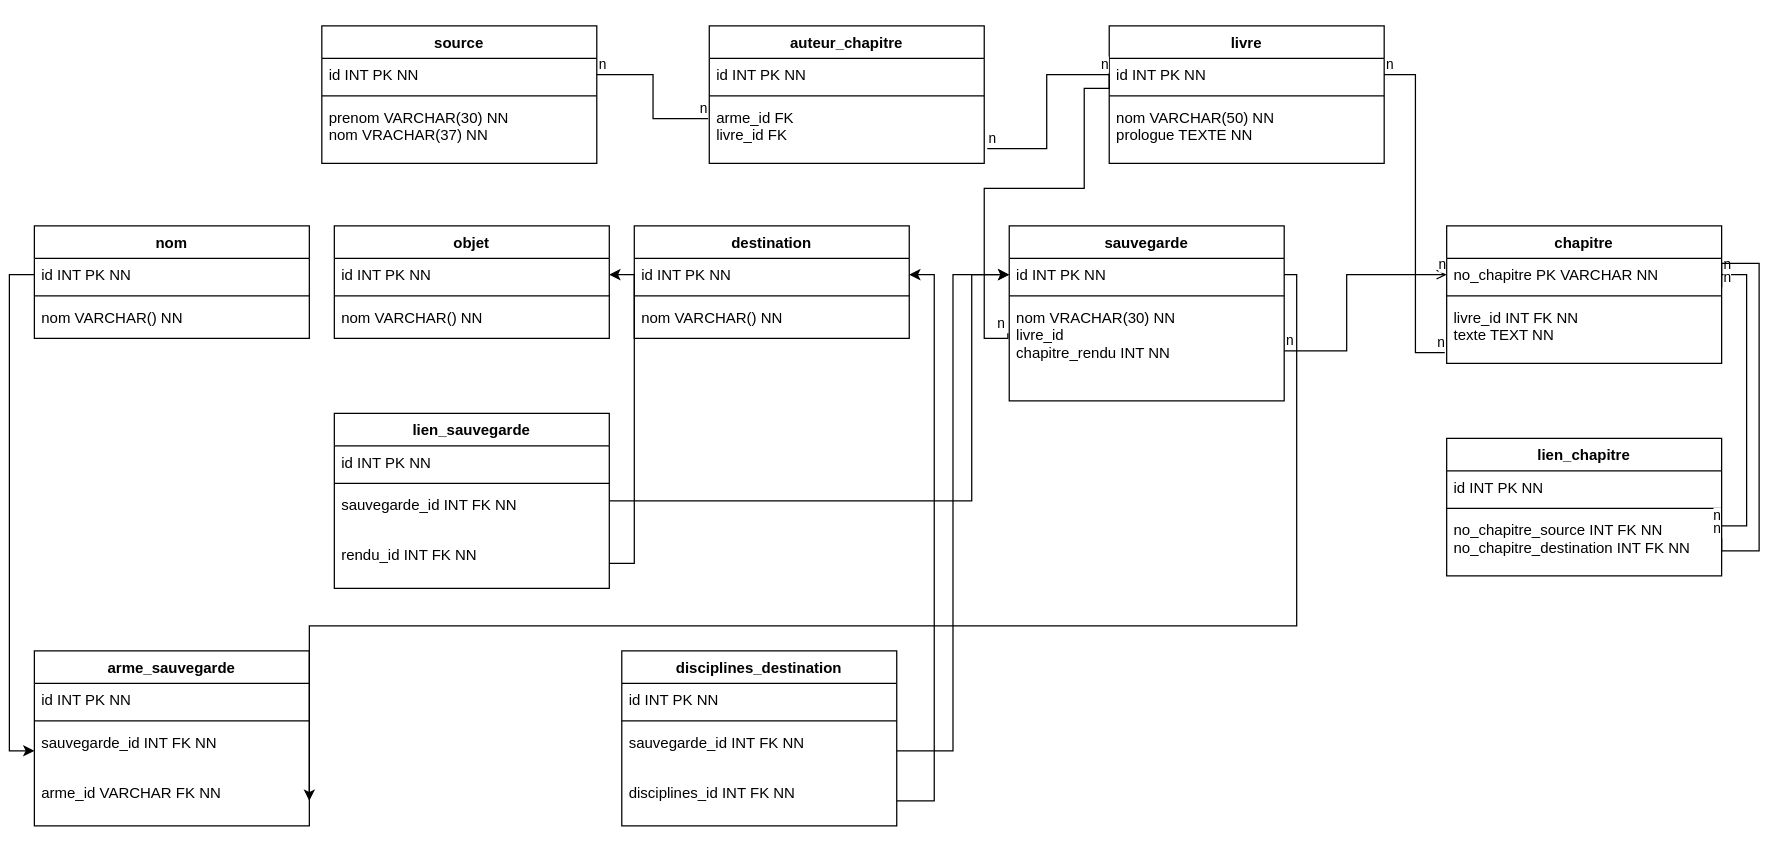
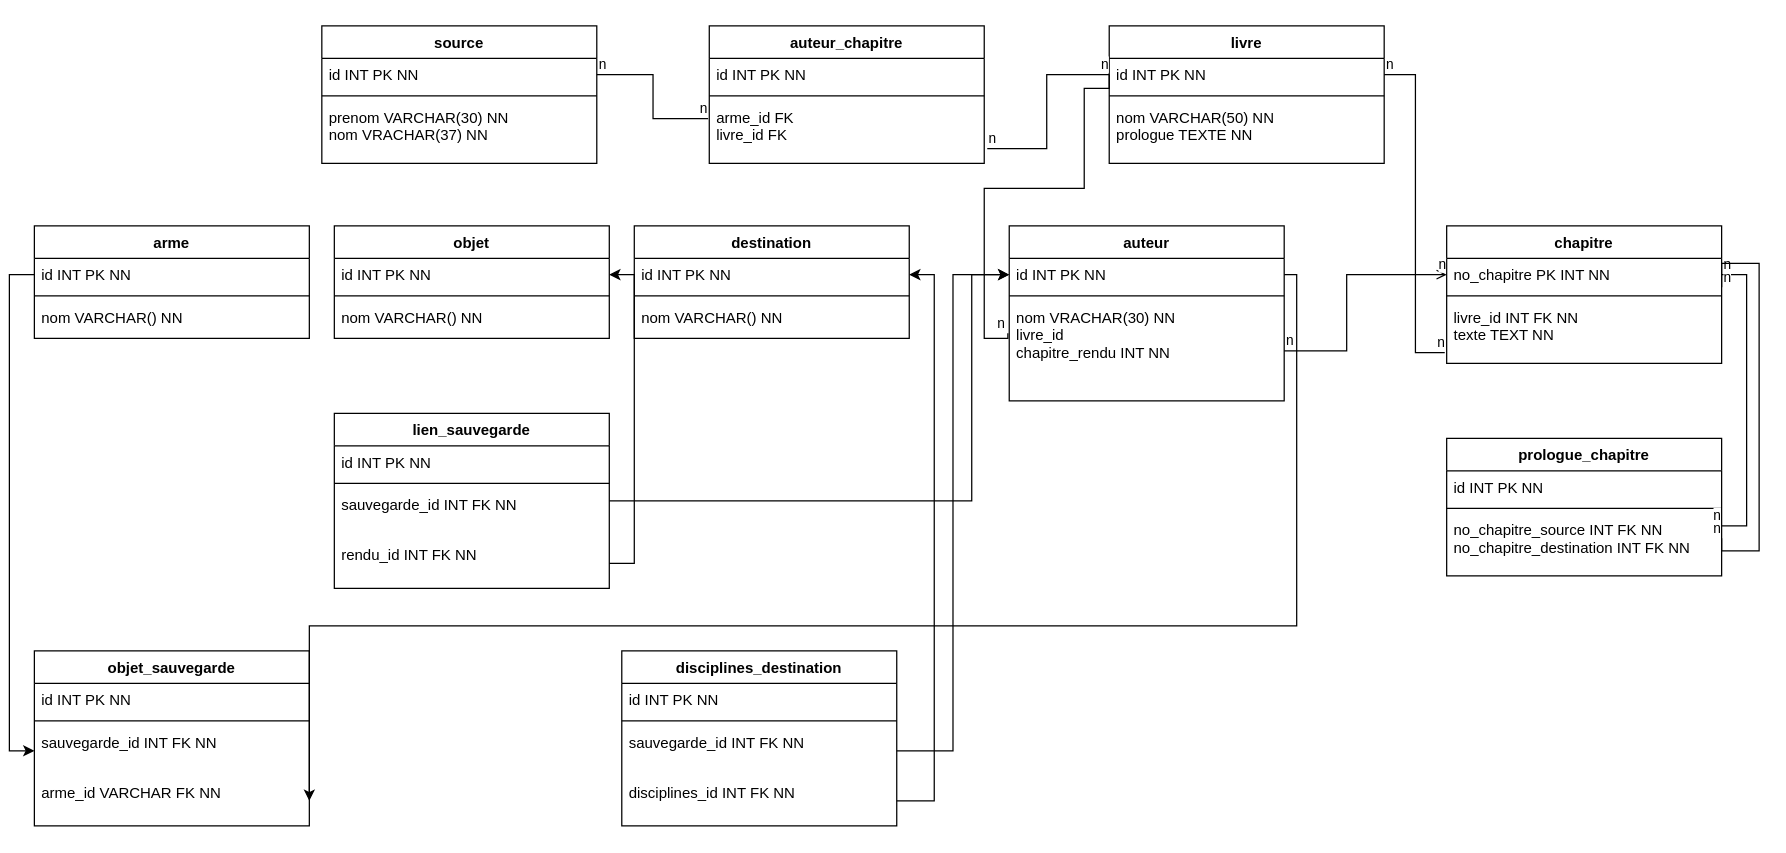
node "nom": label "nom" -> "arme"
node "sauvegarde": label "sauvegarde" -> "auteur"
node "no_chapitre PK VARCHAR NN": label "no_chapitre PK VARCHAR NN" -> "no_chapitre PK INT NN"
node "lien_chapitre": label "lien_chapitre" -> "prologue_chapitre"
node "arme_sauvegarde": label "arme_sauvegarde" -> "objet_sauvegarde"
